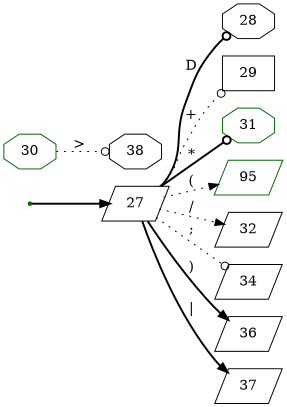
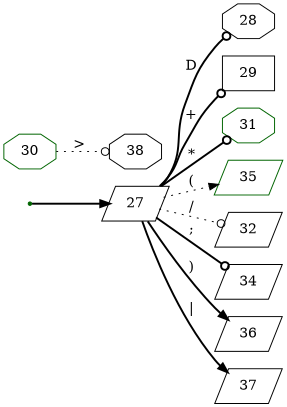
edge "27" -> "29": style dotted -> bold
node "95": label "95" -> "35"
edge "27" -> "32": arrowhead normal -> odot
edge "27" -> "34": style dotted -> bold
